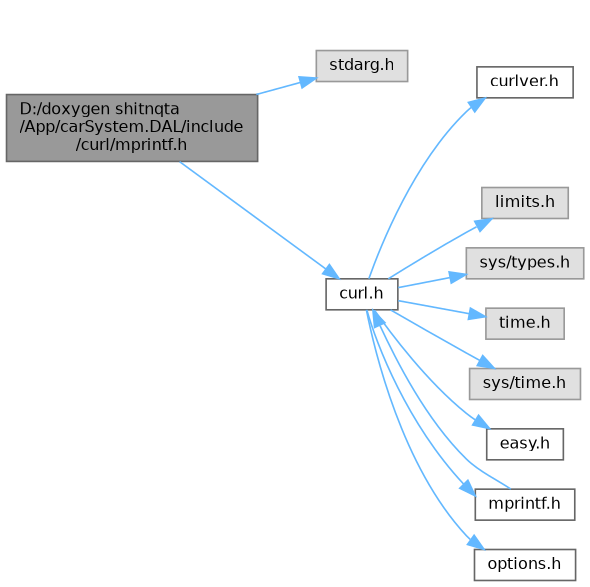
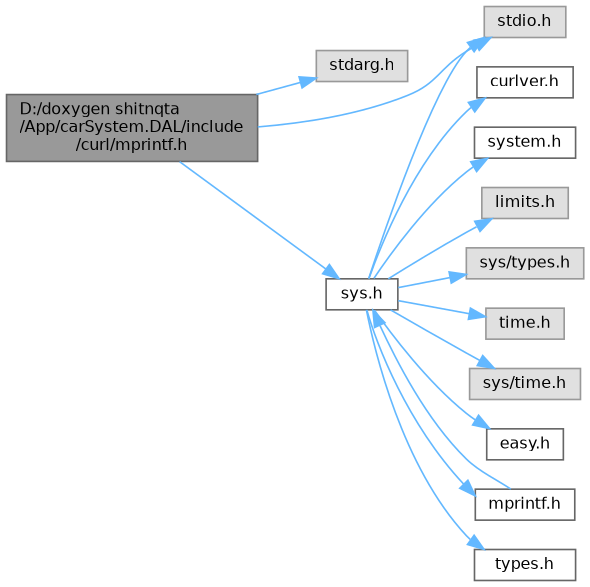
node "stdio.h": added
node "system.h": added
node "curl.h": label "curl.h" -> "sys.h"
node "options.h": label "options.h" -> "types.h"
